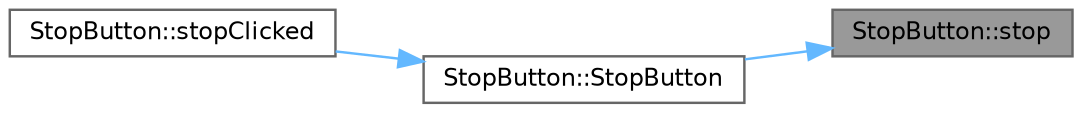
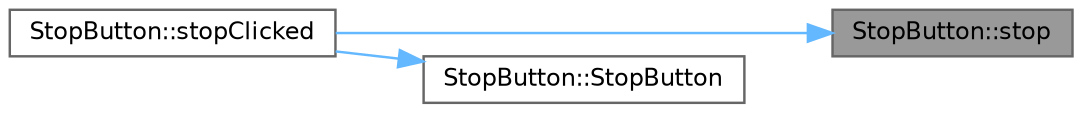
edge "StopButton::StopButton" -> "StopButton::stop": now "StopButton::stopClicked" -> "StopButton::stop"
